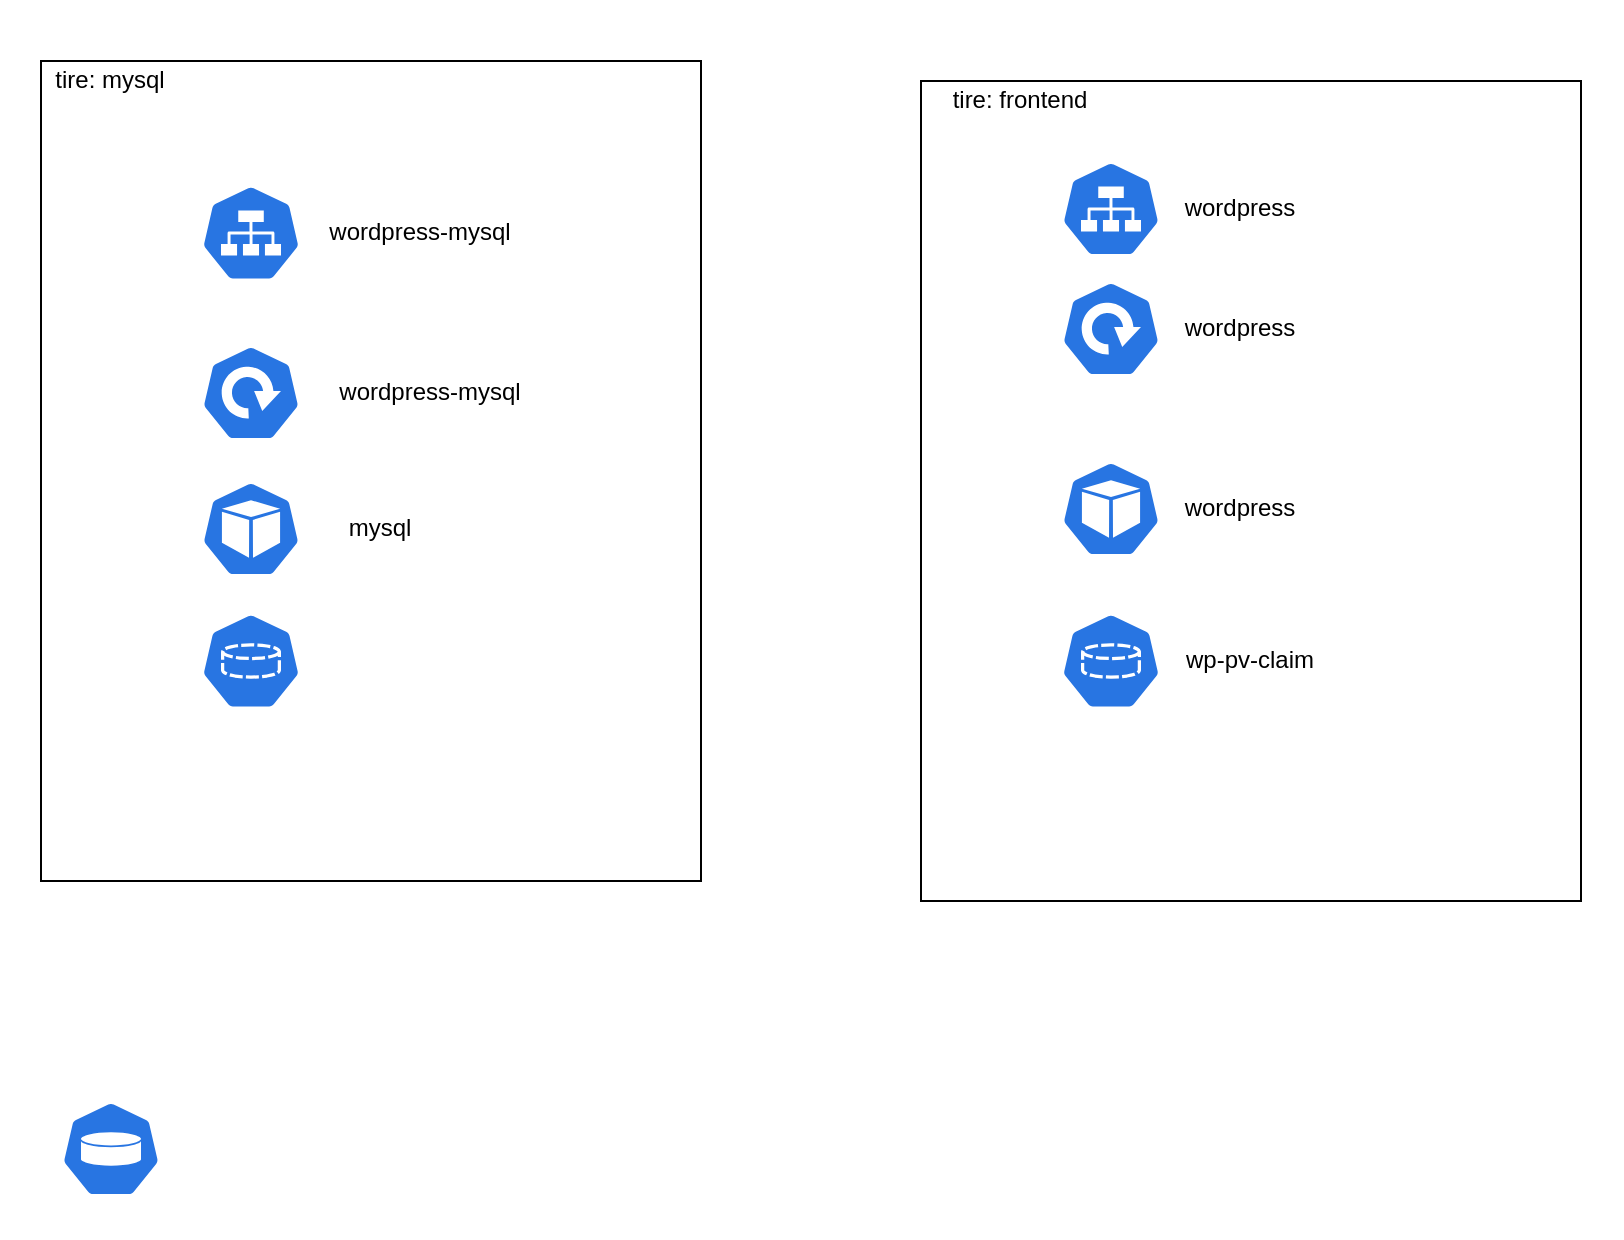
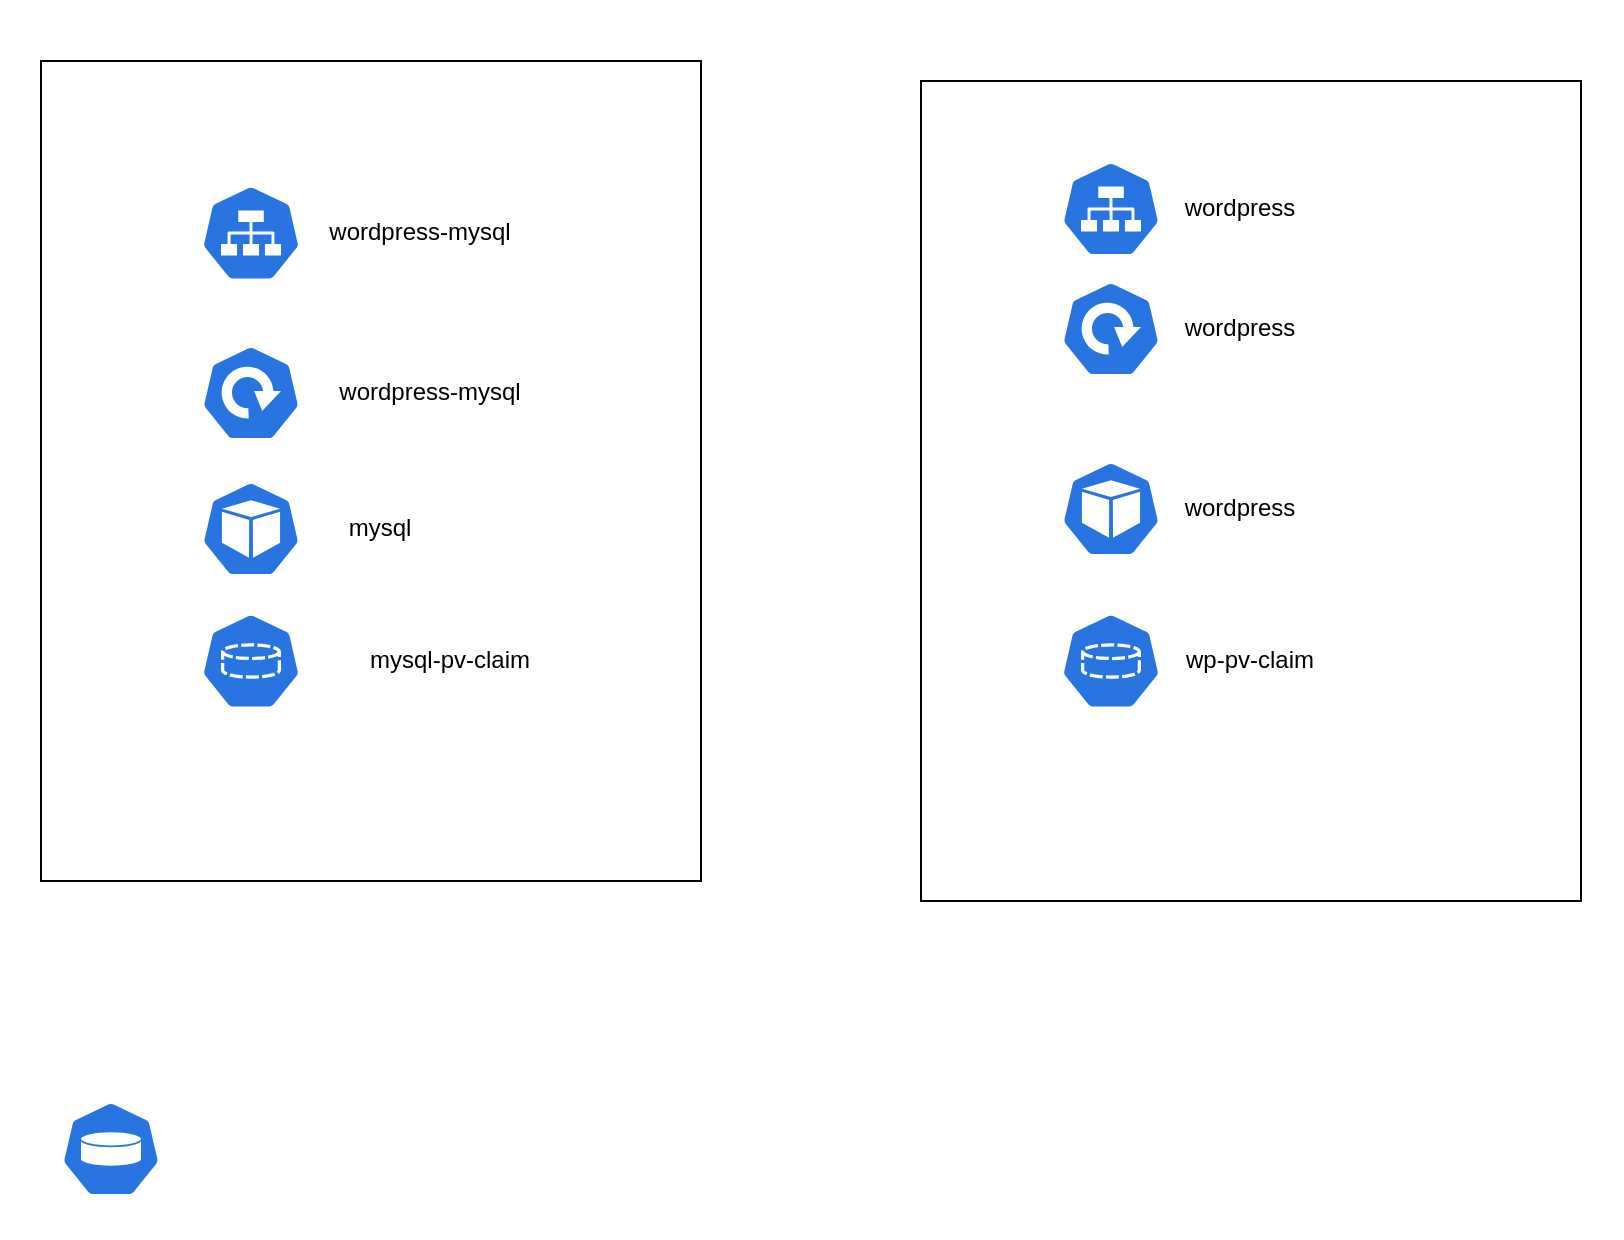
node "tire: mysql": removed
node "tire: frontend": removed
node "mysql-pv-claim": added
